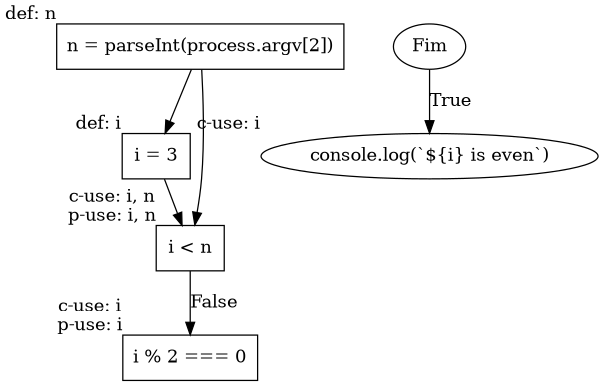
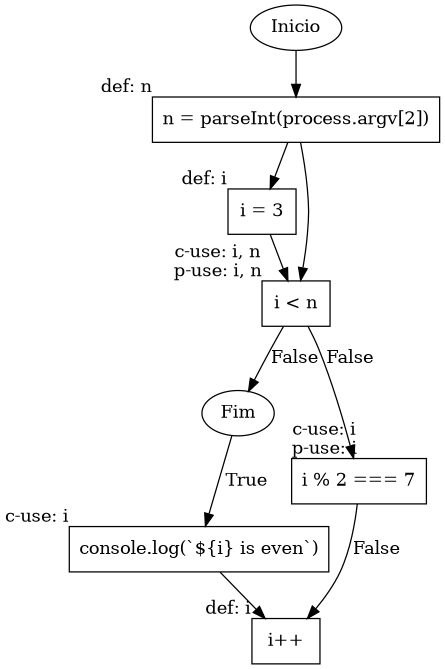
node "Inicio": added
node "console.log(`${i} is even`) c-use: i": shape ellipse -> box
edge "i < n c-use: i, n p-use: i, n" -> "Fim": added, label "False"
node "i % 2 === 0 c-use: i p-use: i": label "i % 2 === 0 c-use: i p-use: i" -> "i % 2 === 7 c-use: i p-use: i"
node "i++ def: i": added
